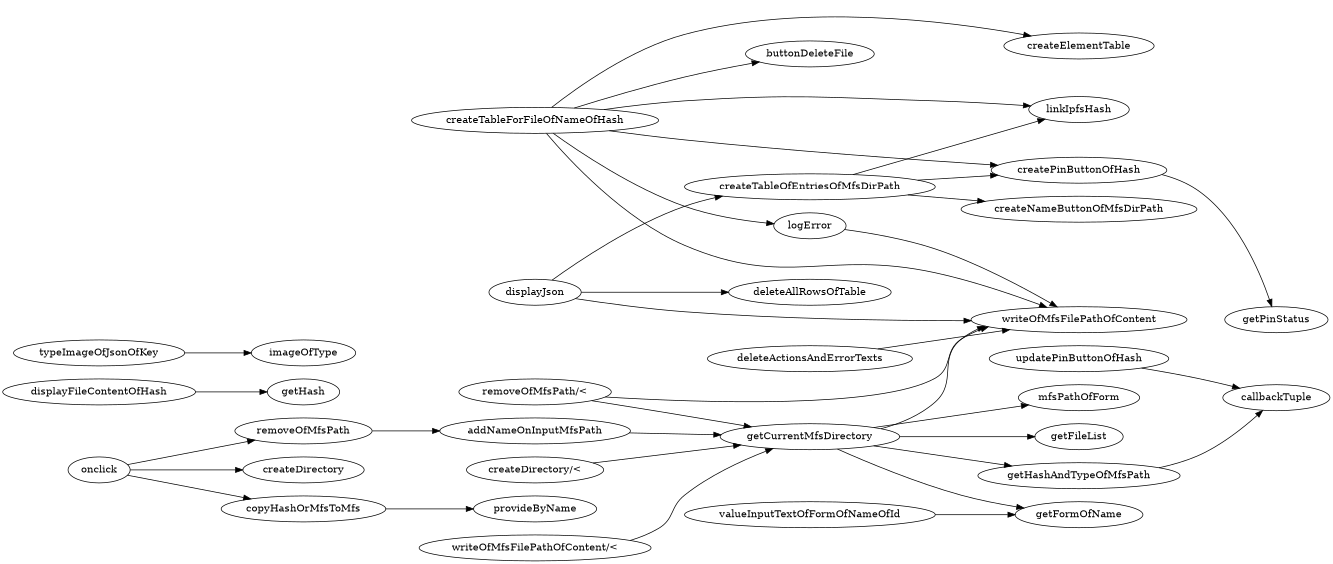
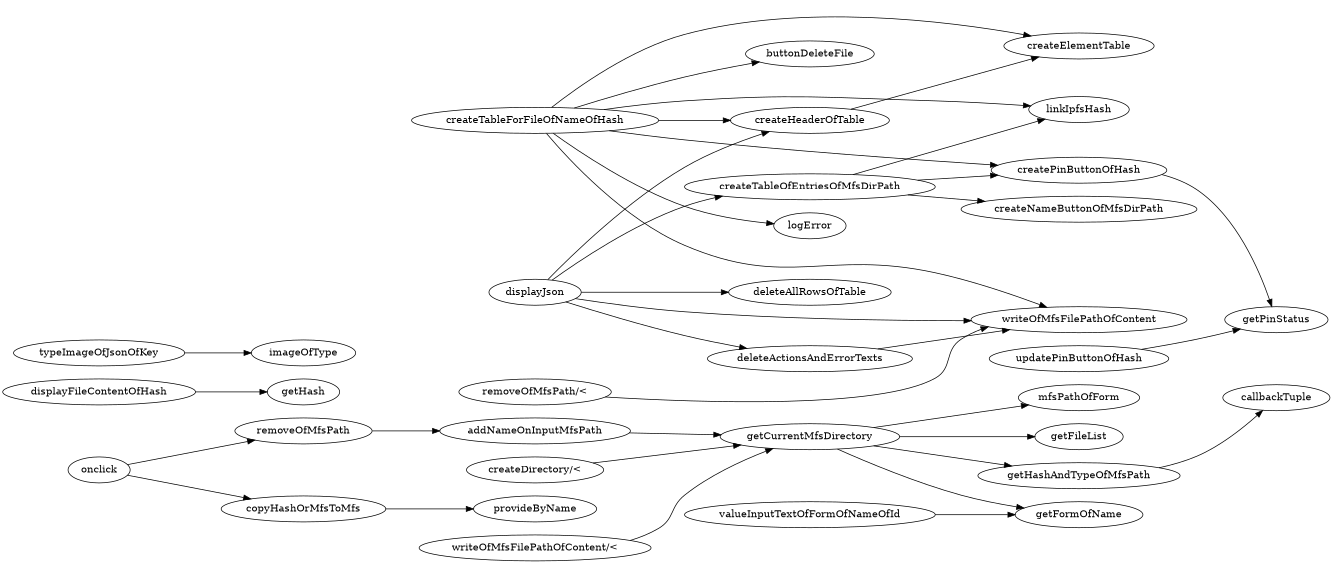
node "createHeaderOfTable": added
edge "logError" -> "writeOfMfsFilePathOfContent": removed
edge "displayJson" -> "deleteActionsAndErrorTexts": added
edge "updatePinButtonOfHash" -> "callbackTuple": now "updatePinButtonOfHash" -> "getPinStatus"
edge "getCurrentMfsDirectory" -> "writeOfMfsFilePathOfContent": removed
edge "removeOfMfsPath/<" -> "getCurrentMfsDirectory": removed
node "createDirectory": removed
